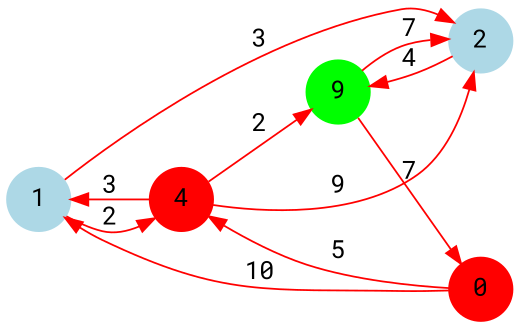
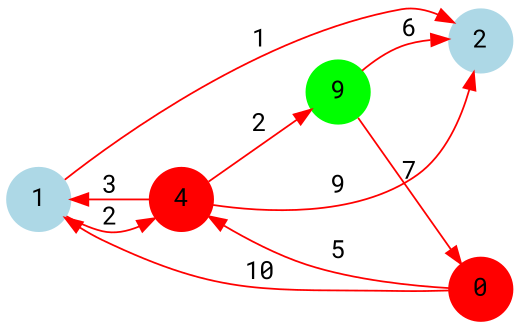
edge "9" -> "2": label "7" -> "6"
edge "1" -> "2": label "3" -> "1"
edge "2" -> "9": removed, label "4"
